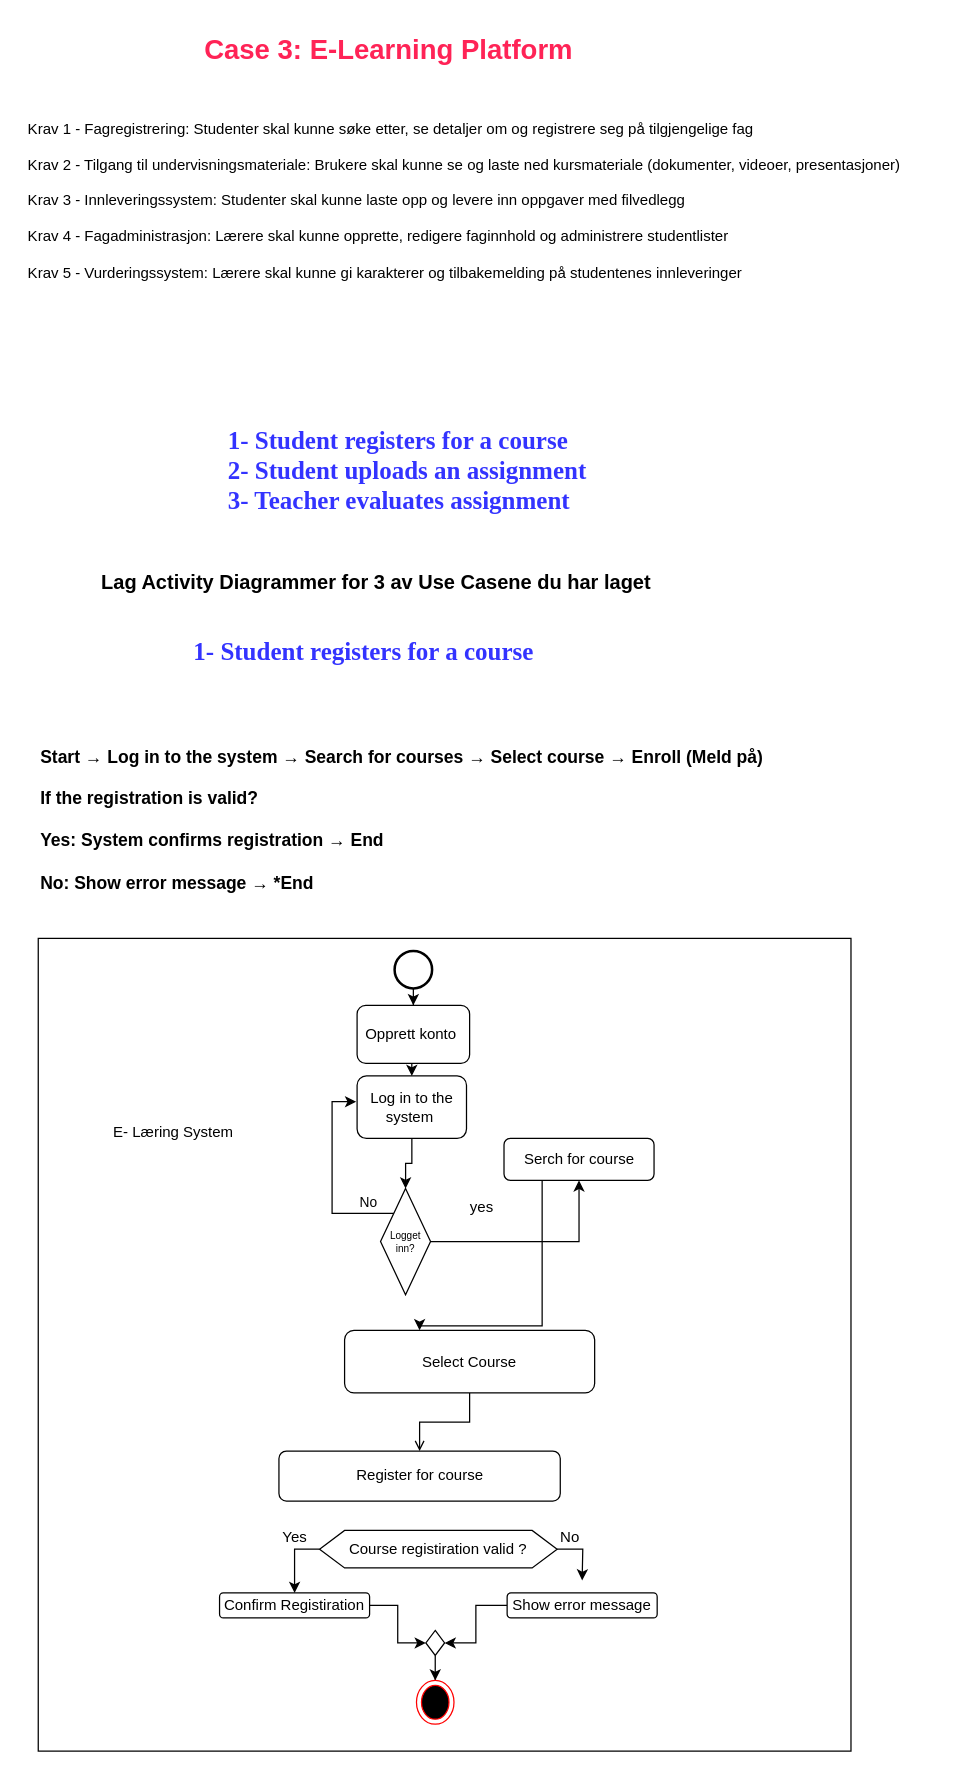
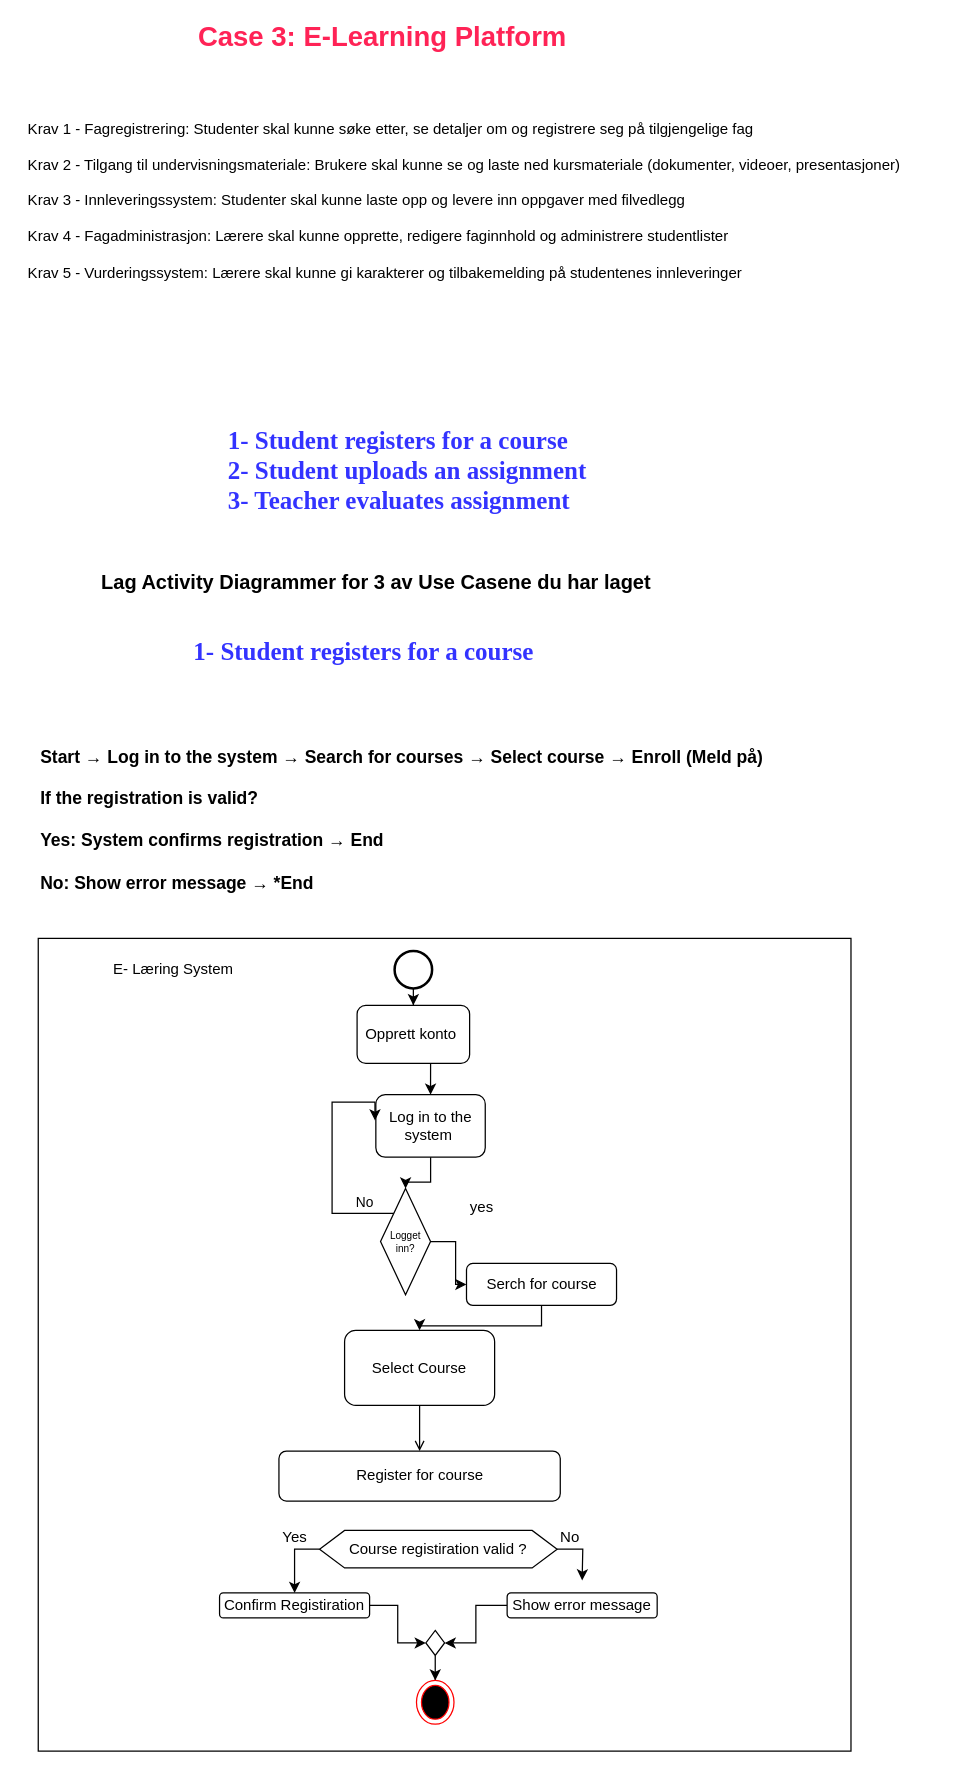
node "Case 3: E-Learning Platform": moved (388, 51) -> (382, 38)
node "Log in to the system": moved (412, 1107) -> (430, 1126)
node "E- Læring System": moved (176, 1132) -> (176, 969)
node "Serch for course": moved (579, 1159) -> (541, 1284)
node "Select Course": size 250x63 -> 150x75
